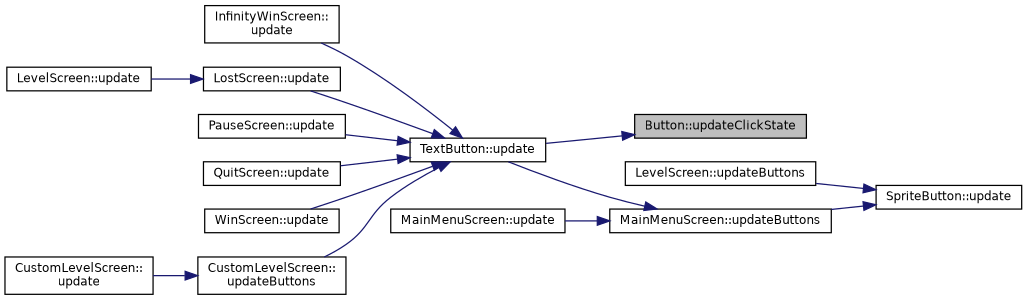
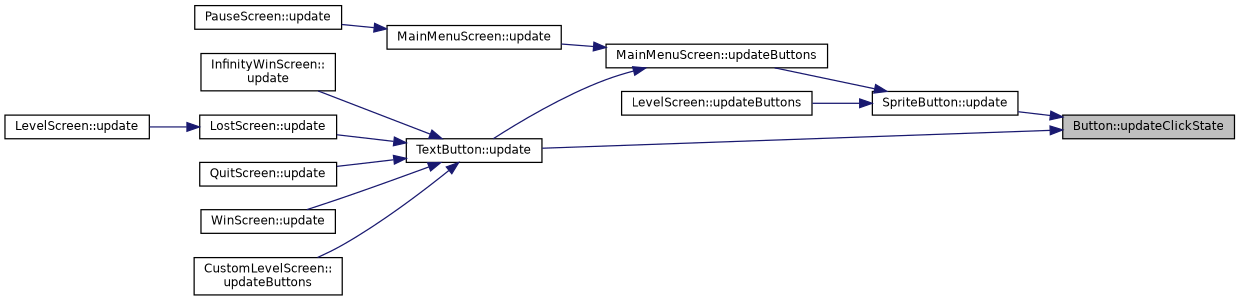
edge "SpriteButton::update" -> "Button::updateClickState": added
edge "PauseScreen::update" -> "TextButton::update": now "PauseScreen::update" -> "MainMenuScreen::update"
node "CustomLevelScreen:: update": removed
